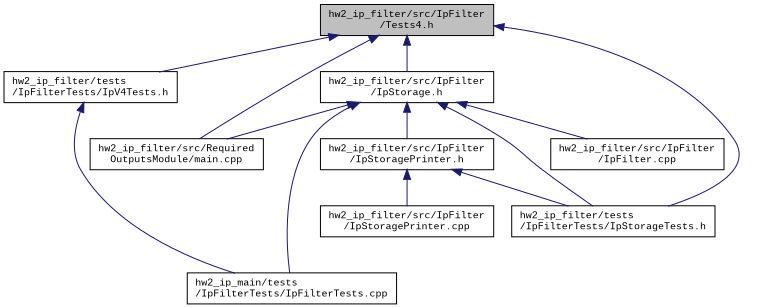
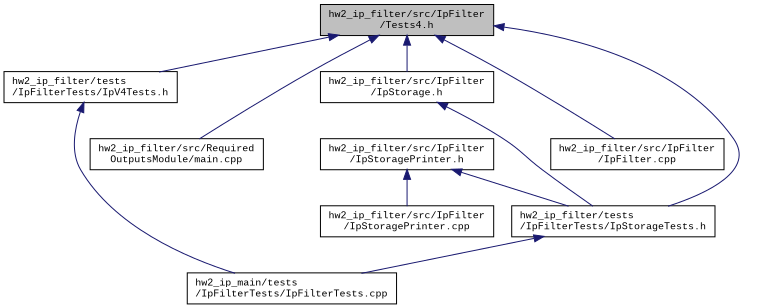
edge "hw2_ip_filter/src/Required OutputsModule/main.cpp" -> "hw2_ip_filter/src/IpFilter /IpStorage.h": removed
edge "hw2_ip_filter/src/IpFilter /IpFilter.cpp" -> "hw2_ip_filter/src/IpFilter /IpStorage.h": now "hw2_ip_filter/src/IpFilter /IpFilter.cpp" -> "hw2_ip_filter/src/IpFilter /Tests4.h"
edge "hw2_ip_filter/src/IpFilter /IpStoragePrinter.h" -> "hw2_ip_filter/src/IpFilter /IpStorage.h": removed
edge "hw2_ip_main/tests /IpFilterTests/IpFilterTests.cpp" -> "hw2_ip_filter/src/IpFilter /IpStorage.h": now "hw2_ip_main/tests /IpFilterTests/IpFilterTests.cpp" -> "hw2_ip_filter/tests /IpFilterTests/IpStorageTests.h"
